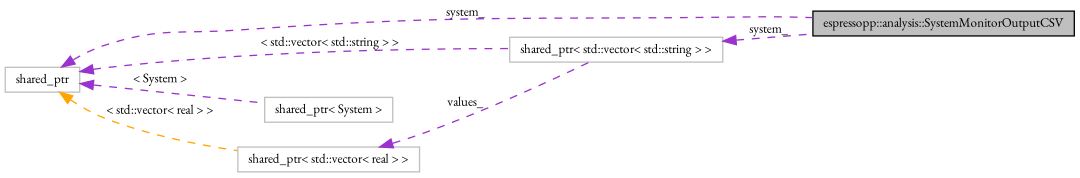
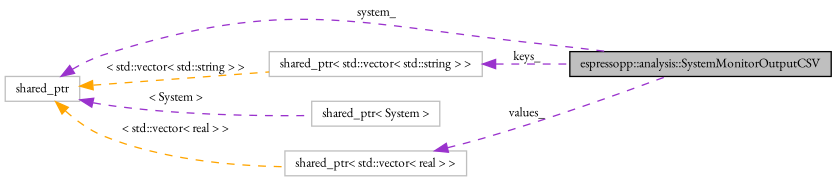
edge "espressopp::analysis::SystemMonitorOutputCSV" -> "shared_ptr< std::vector< std::string > >": label " system_" -> " keys_"
edge "shared_ptr< std::vector< std::string > >" -> "shared_ptr": color darkorchid3 -> orange
edge "shared_ptr< std::vector< std::string > >" -> "shared_ptr< std::vector< real > >": now "espressopp::analysis::SystemMonitorOutputCSV" -> "shared_ptr< std::vector< real > >"
